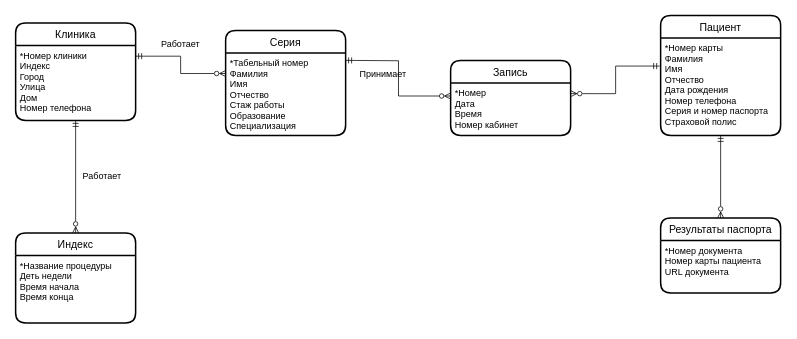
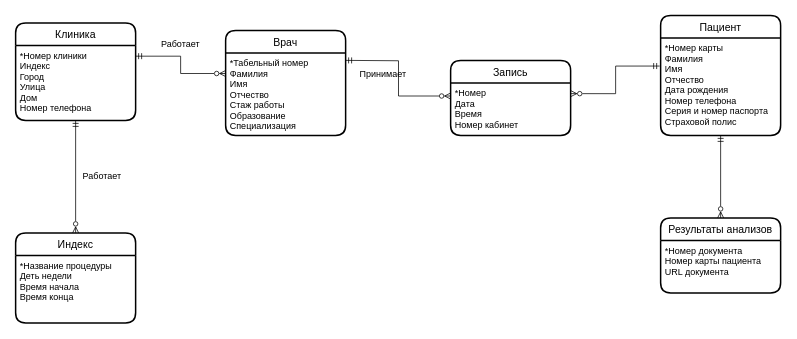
node "Серия": label "Серия" -> "Врач"
node "Результаты паспорта": label "Результаты паспорта" -> "Результаты анализов"
